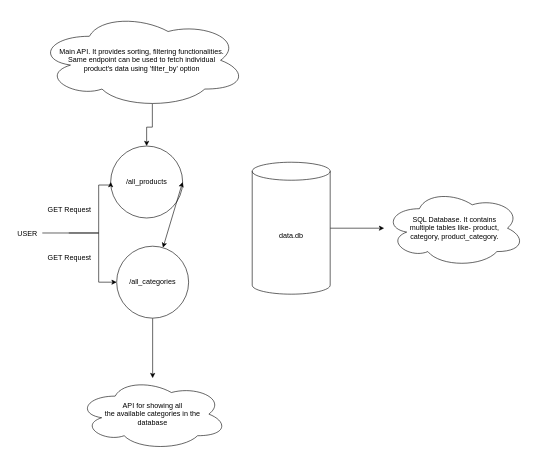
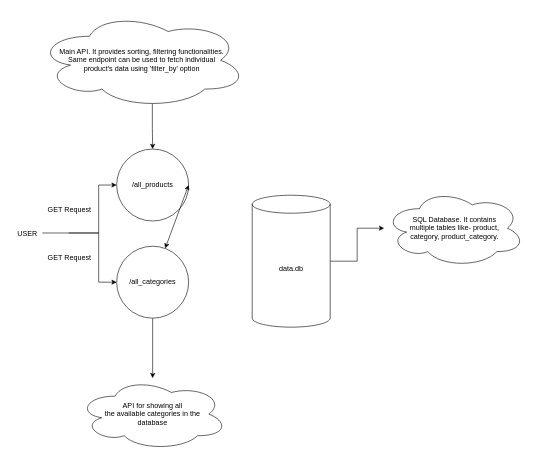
node "/all_products": moved (147, 182) -> (153, 185)
node "data.db": moved (291, 228) -> (291, 261)
